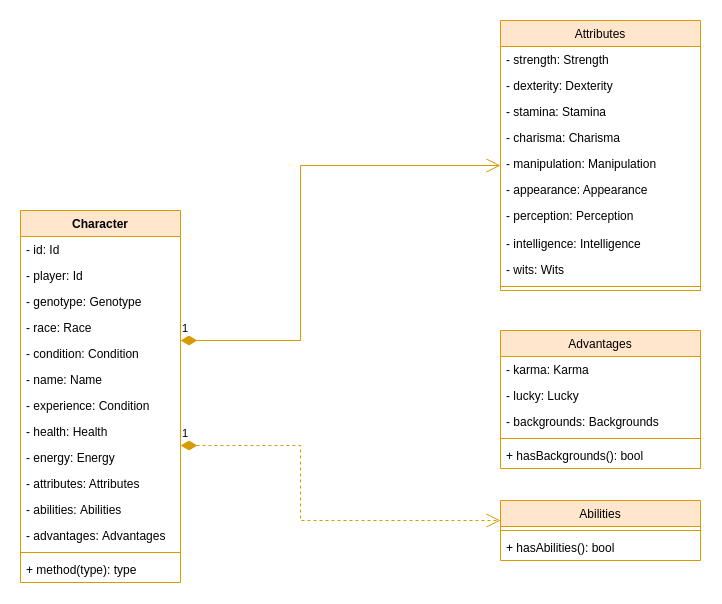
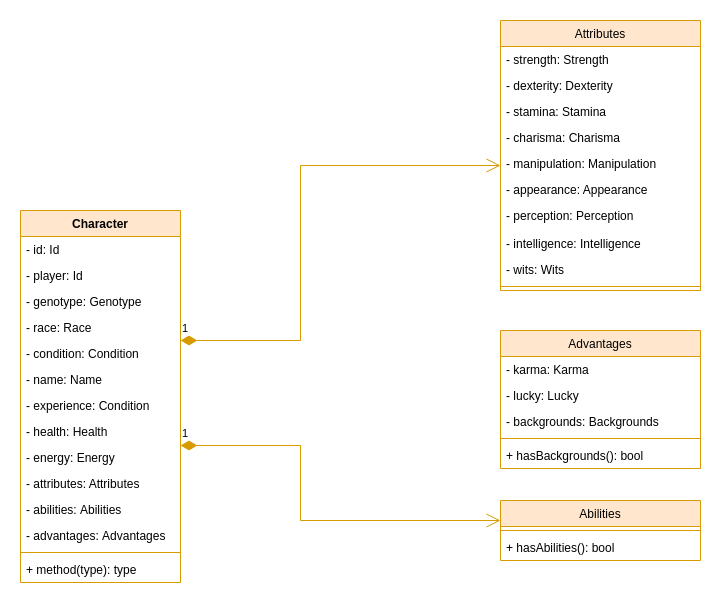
edge "Character" -- "Abilities": style dashed -> solid
